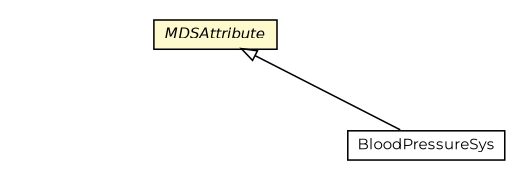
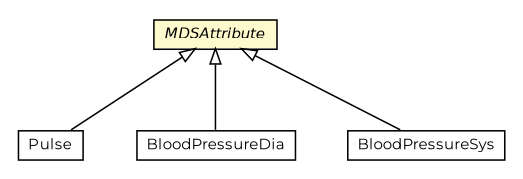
node "Pulse": added
node "BloodPressureDia": added
